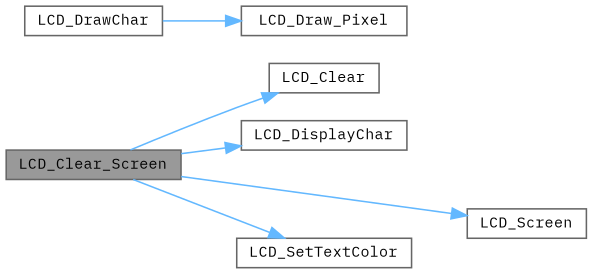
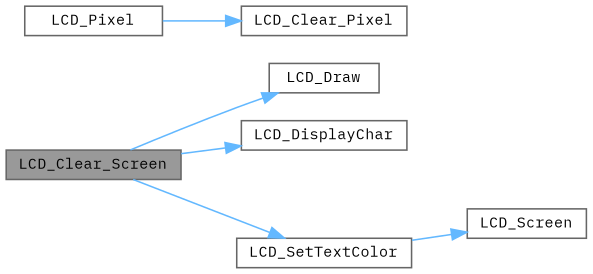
node "LCD_DrawChar": label "LCD_DrawChar" -> "LCD_Pixel"
node "LCD_Draw_Pixel": label "LCD_Draw_Pixel" -> "LCD_Clear_Pixel"
node "LCD_Clear": label "LCD_Clear" -> "LCD_Draw"
edge "LCD_Clear_Screen" -> "LCD_Screen": now "LCD_SetTextColor" -> "LCD_Screen"
